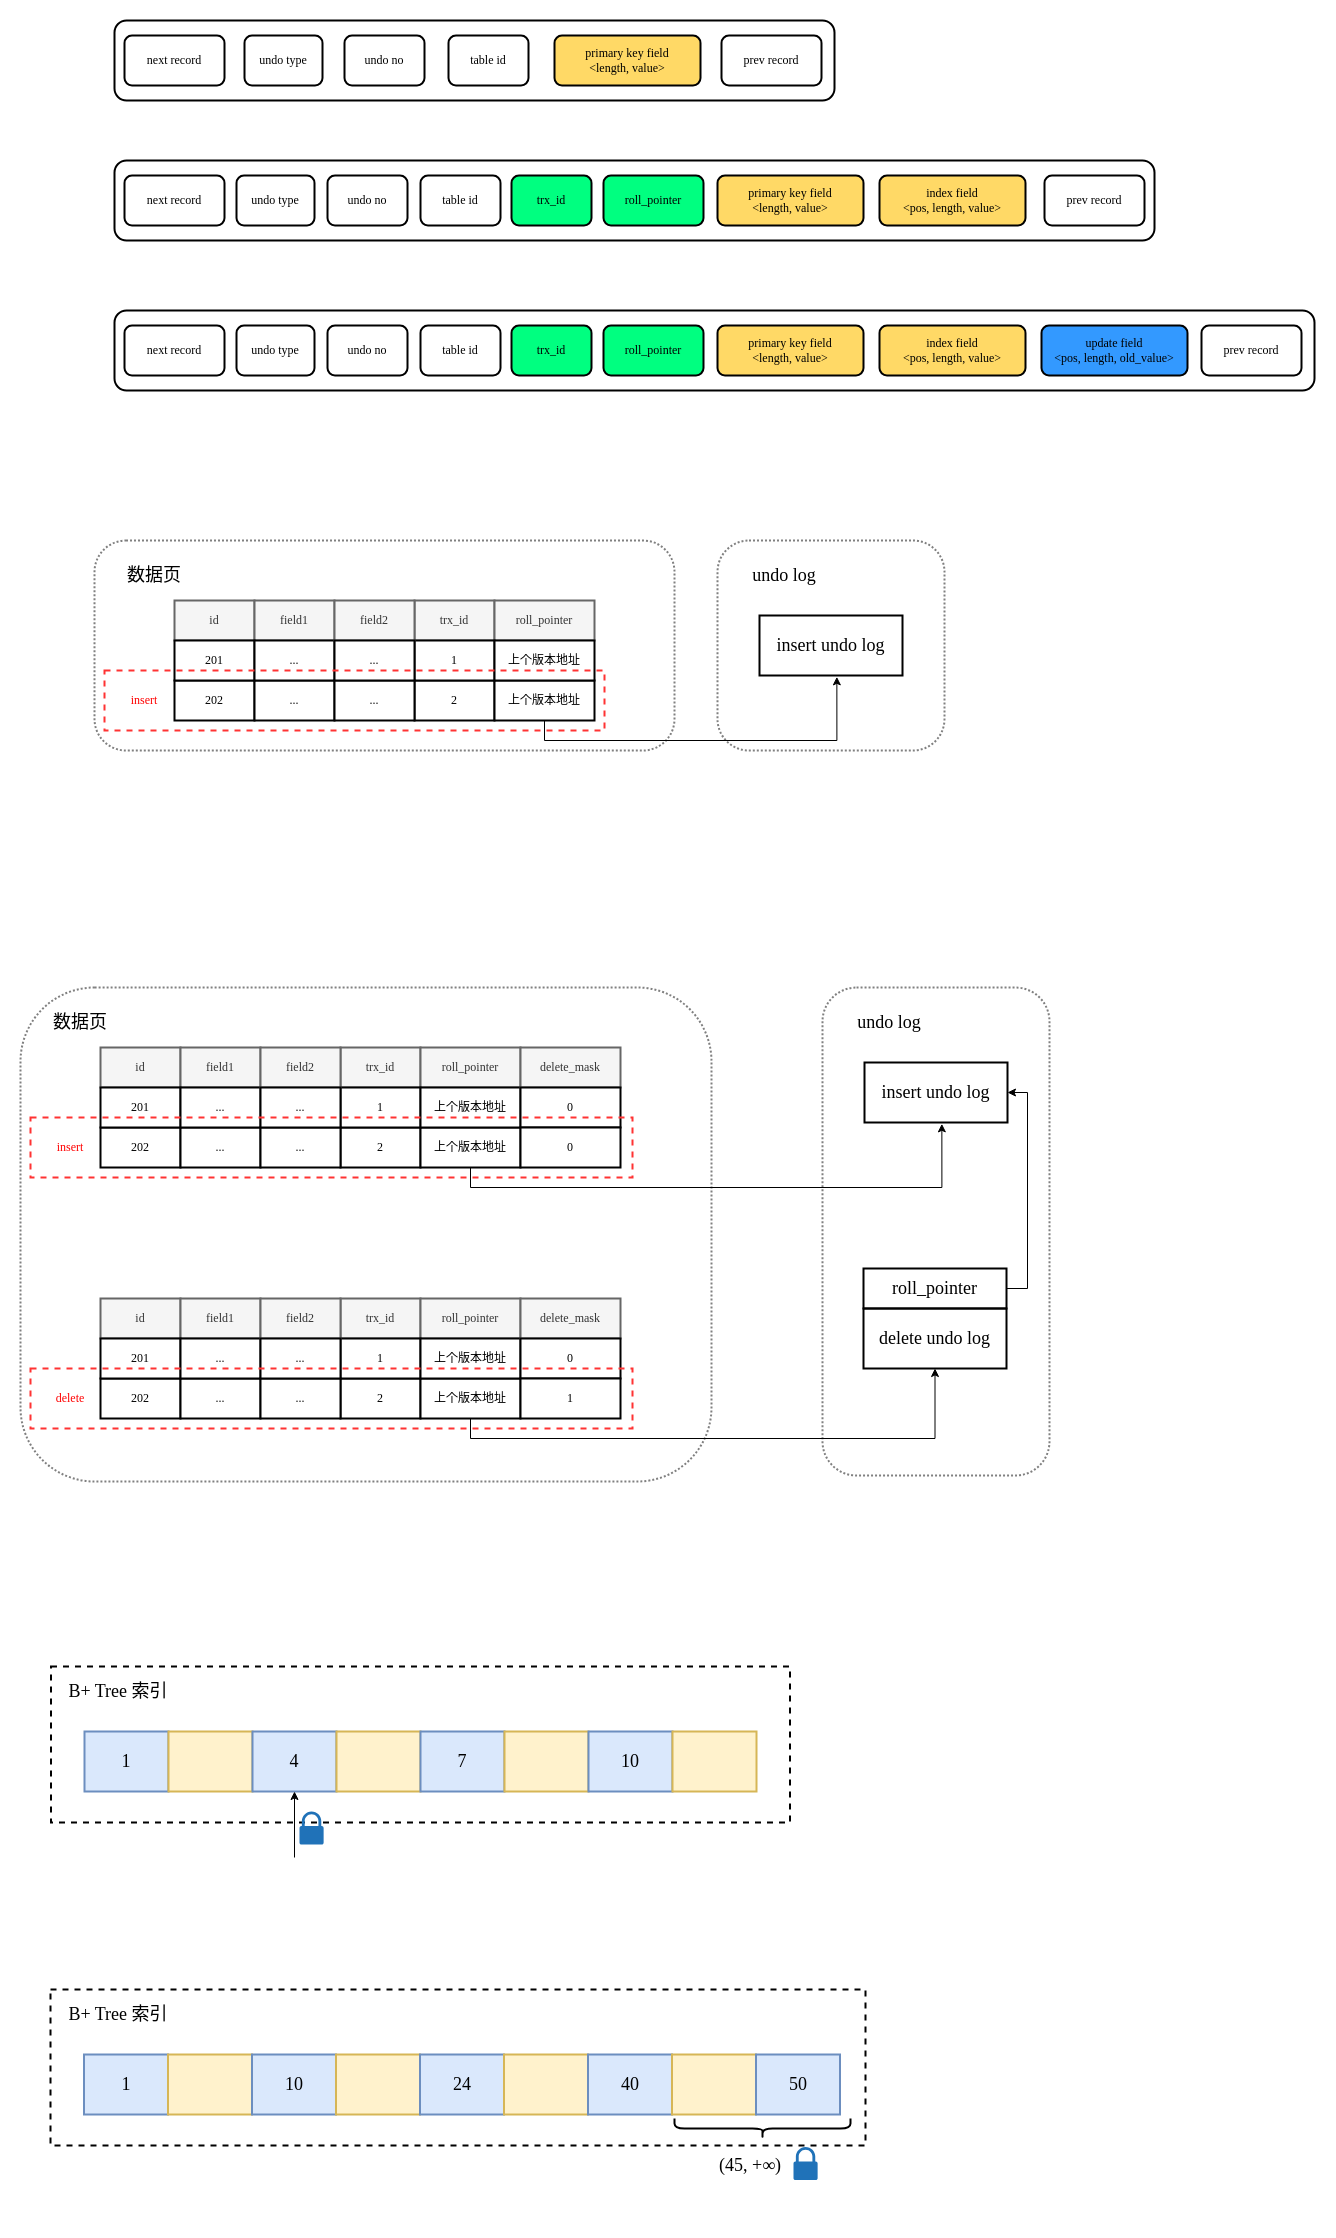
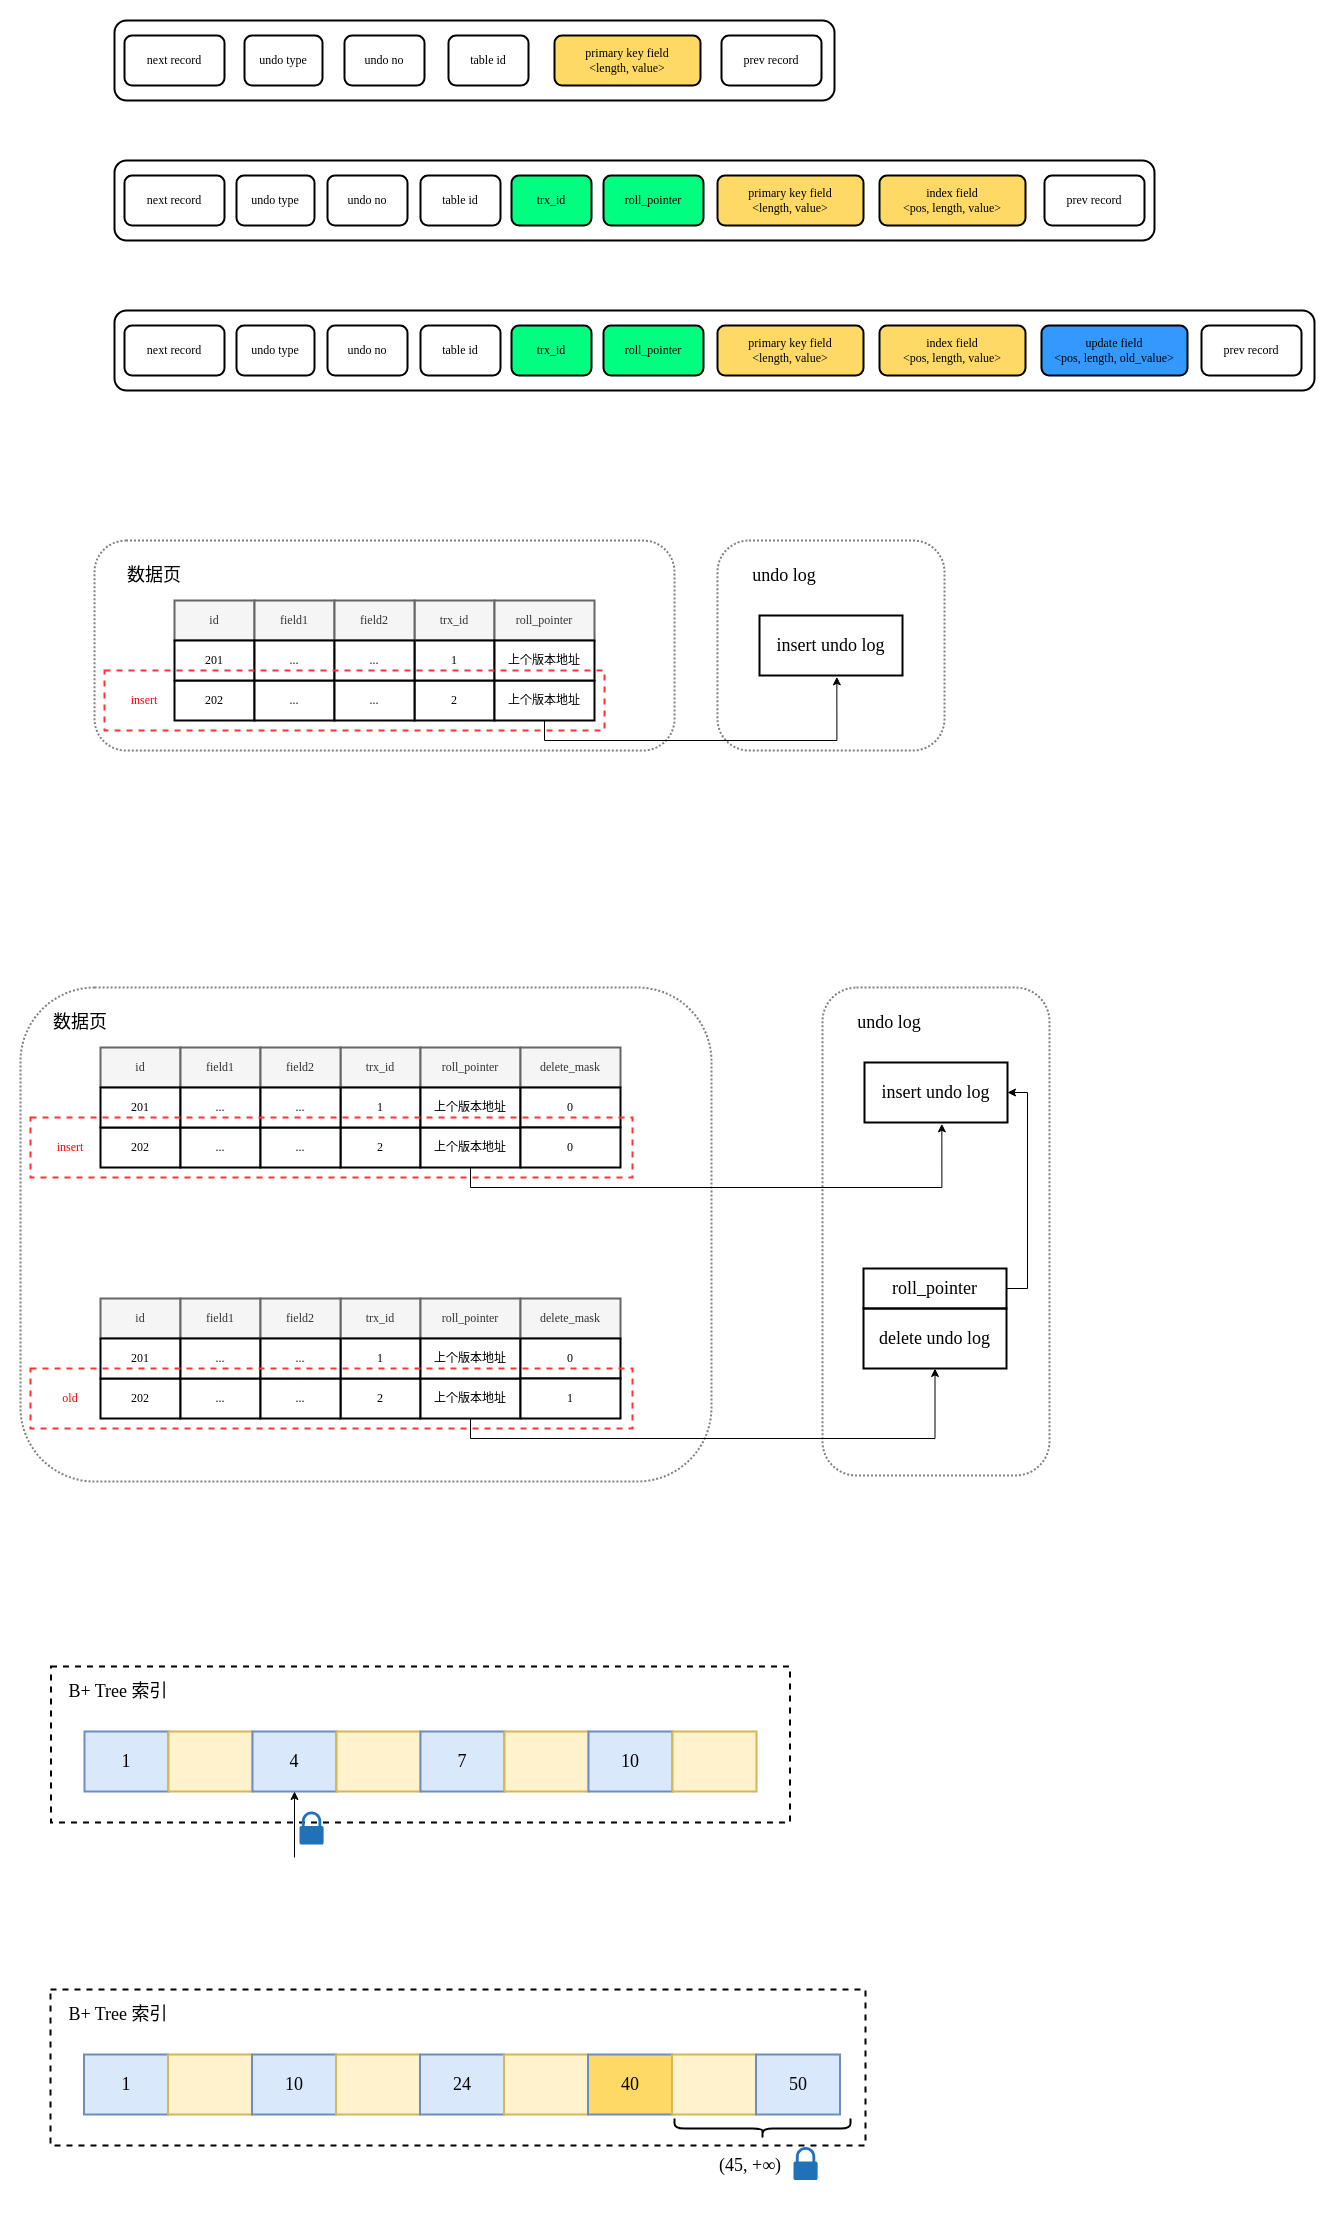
node "delete": label "delete" -> "old"
node "40": fillcolor #dae8fc -> #ffd966
